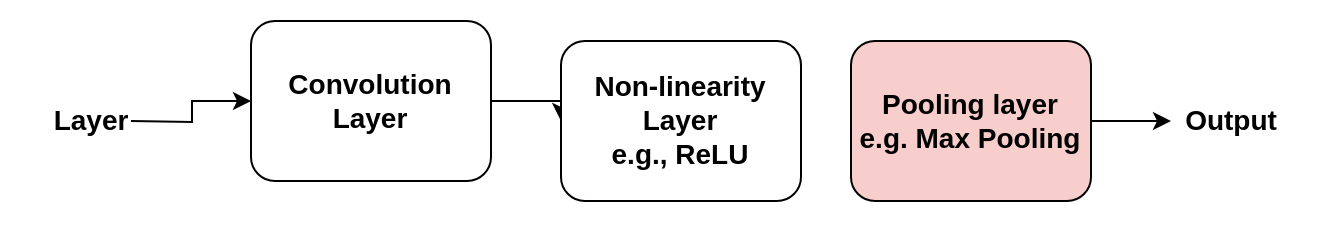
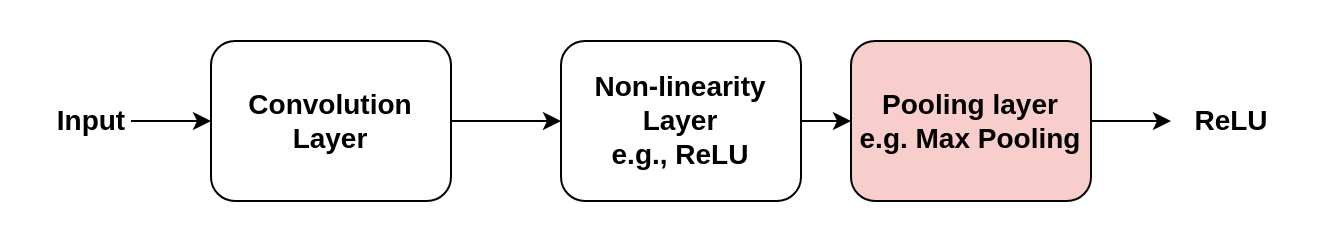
node "Convolution Layer": moved (371, 101) -> (331, 121)
node "Layer": label "Layer" -> "Input"
edge "Non-linearity Layere.g., ReLU" -> "Pooling layere.g. Max Pooling": added
node "Output": label "Output" -> "ReLU"
